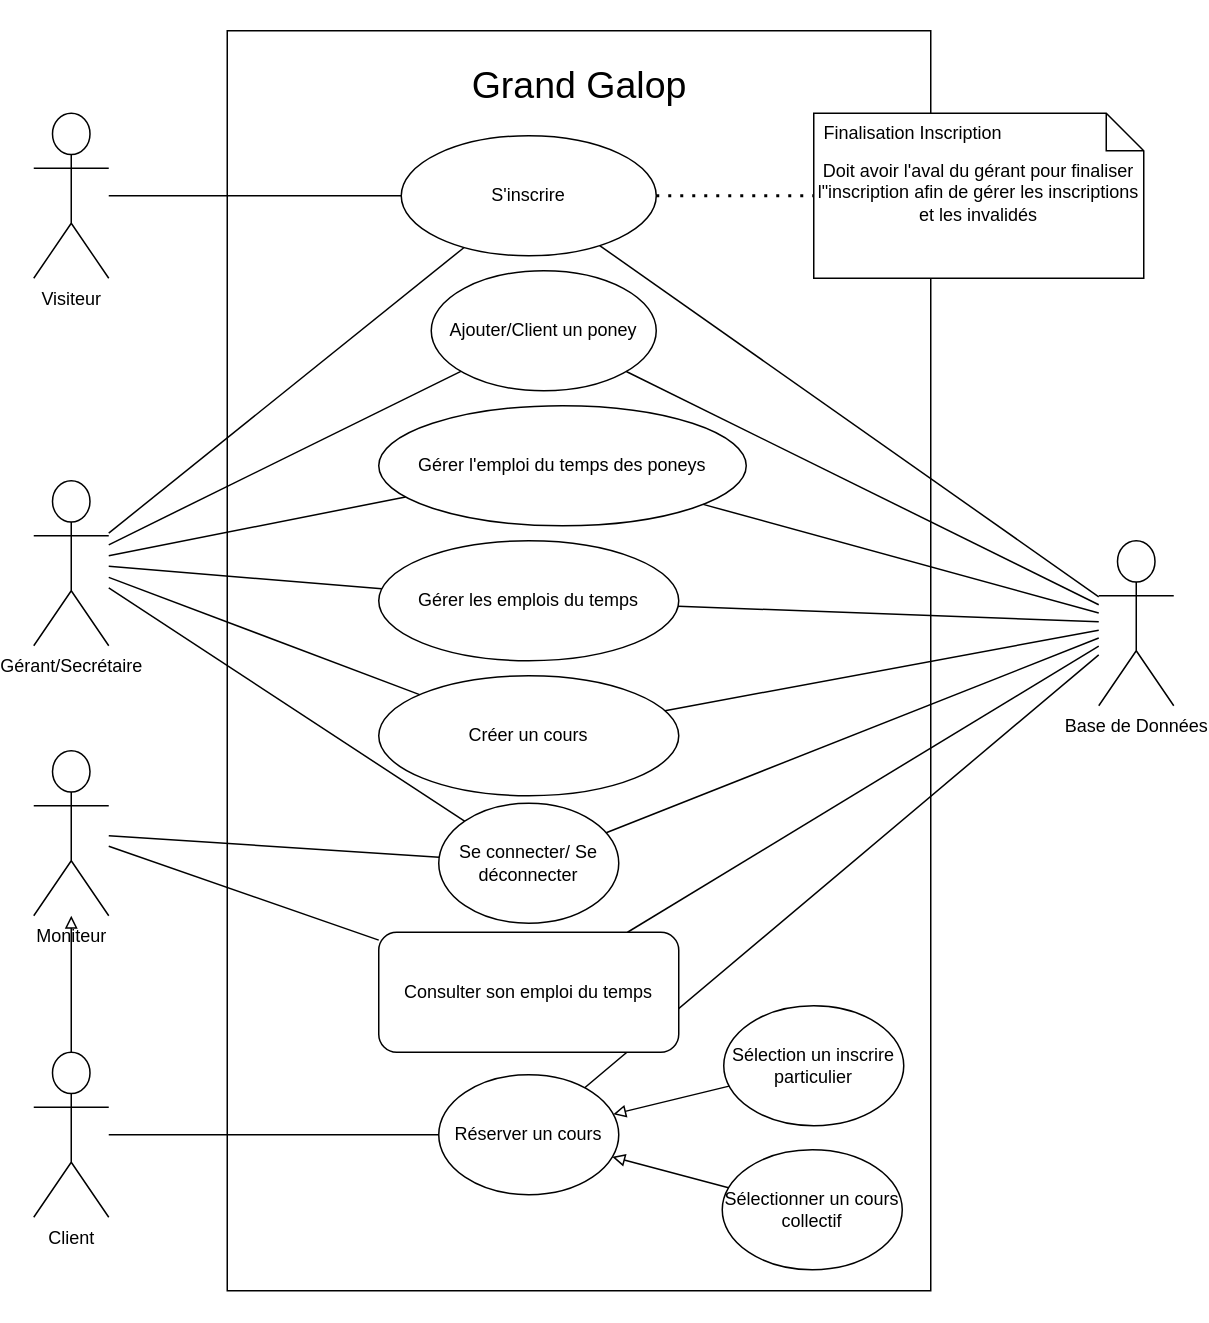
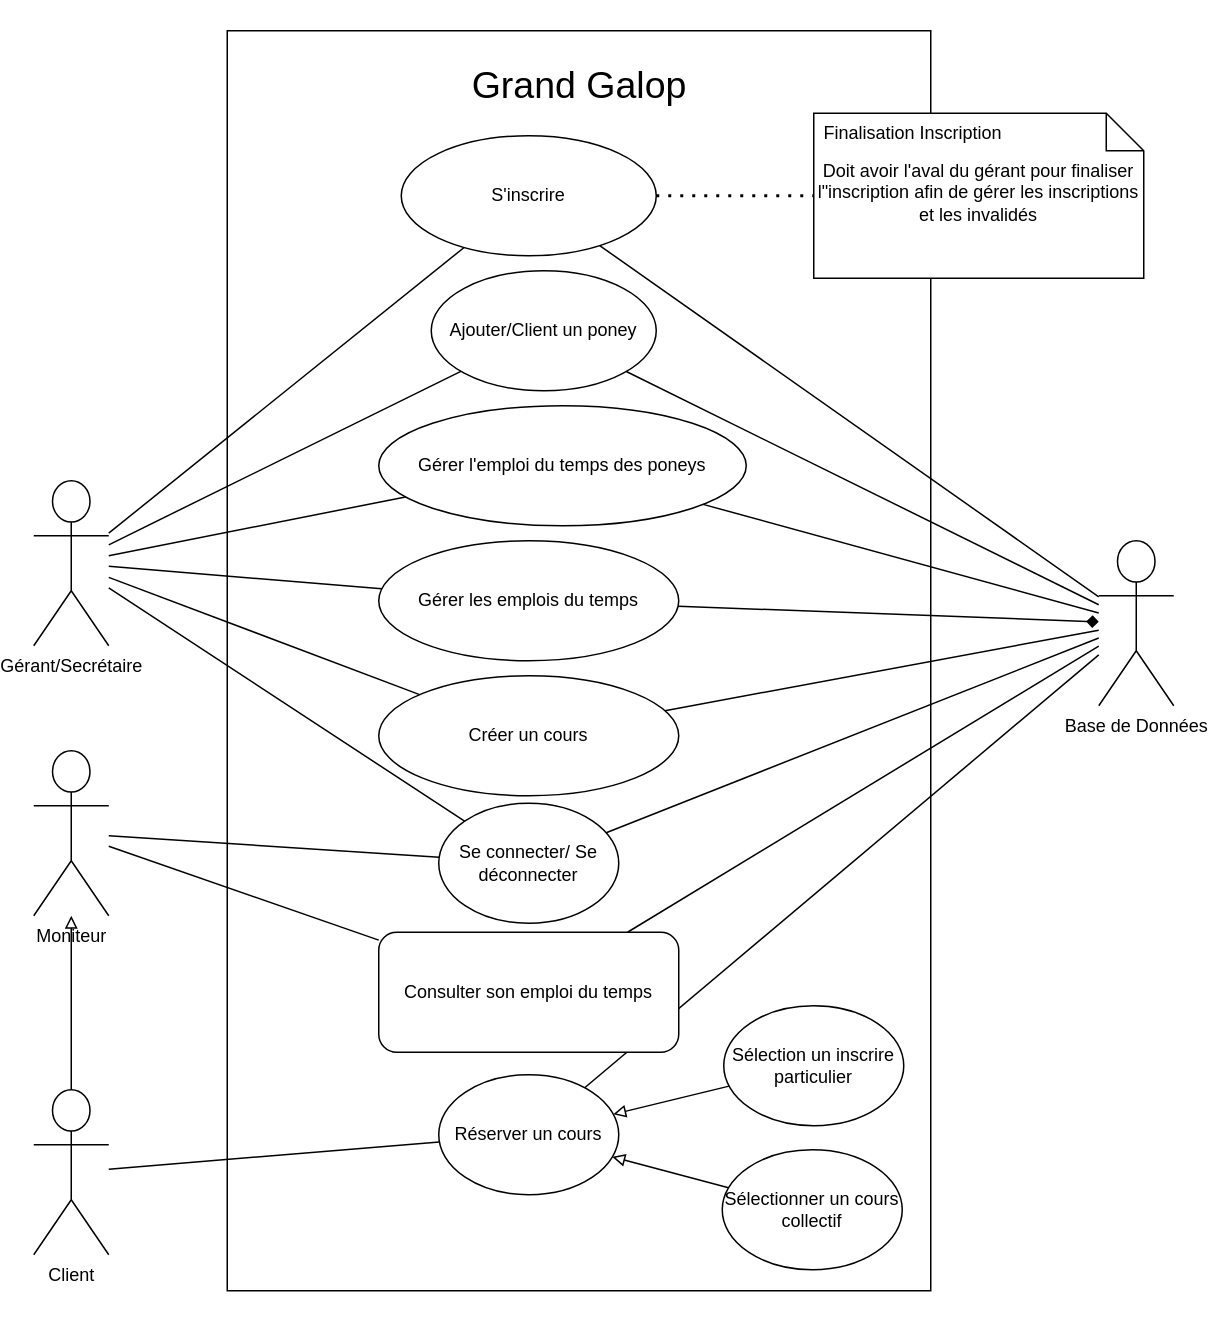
node "Visiteur": removed
edge "Visiteur" -- "S'inscrire": removed
edge "Gérer les emplois du temps" -- "Base de Données": arrowhead none -> diamond
node "Client": moved (71, 1135) -> (71, 1172)
